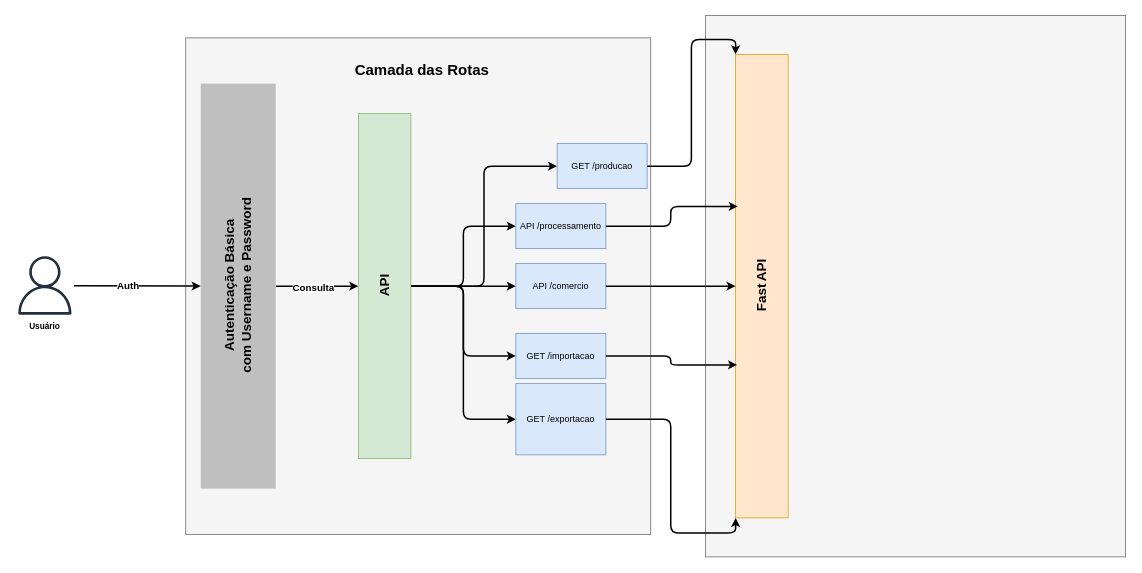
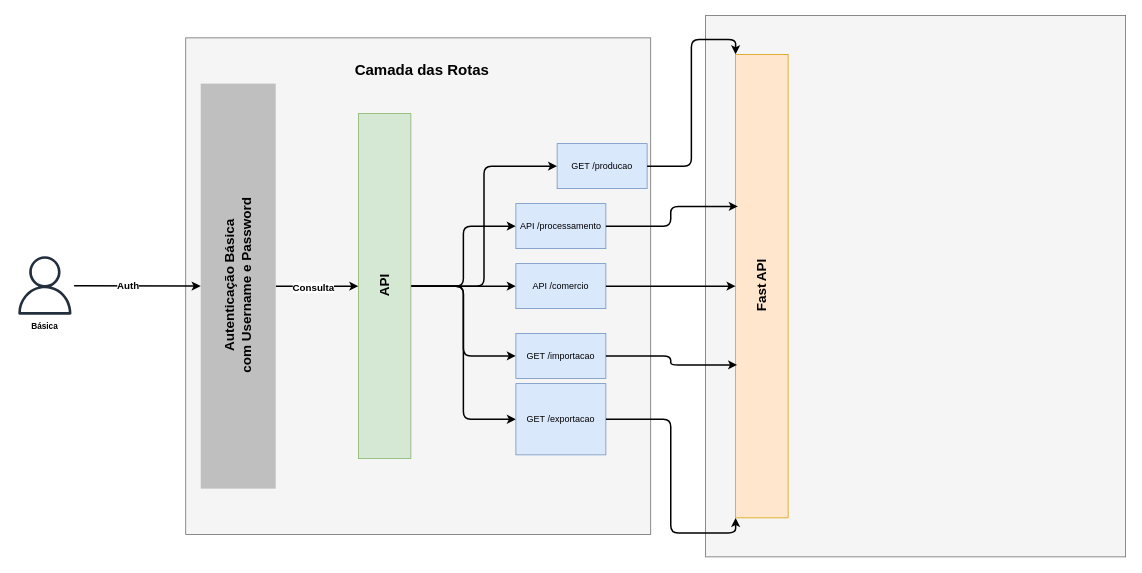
node "Usuário": label "Usuário" -> "Básica"
